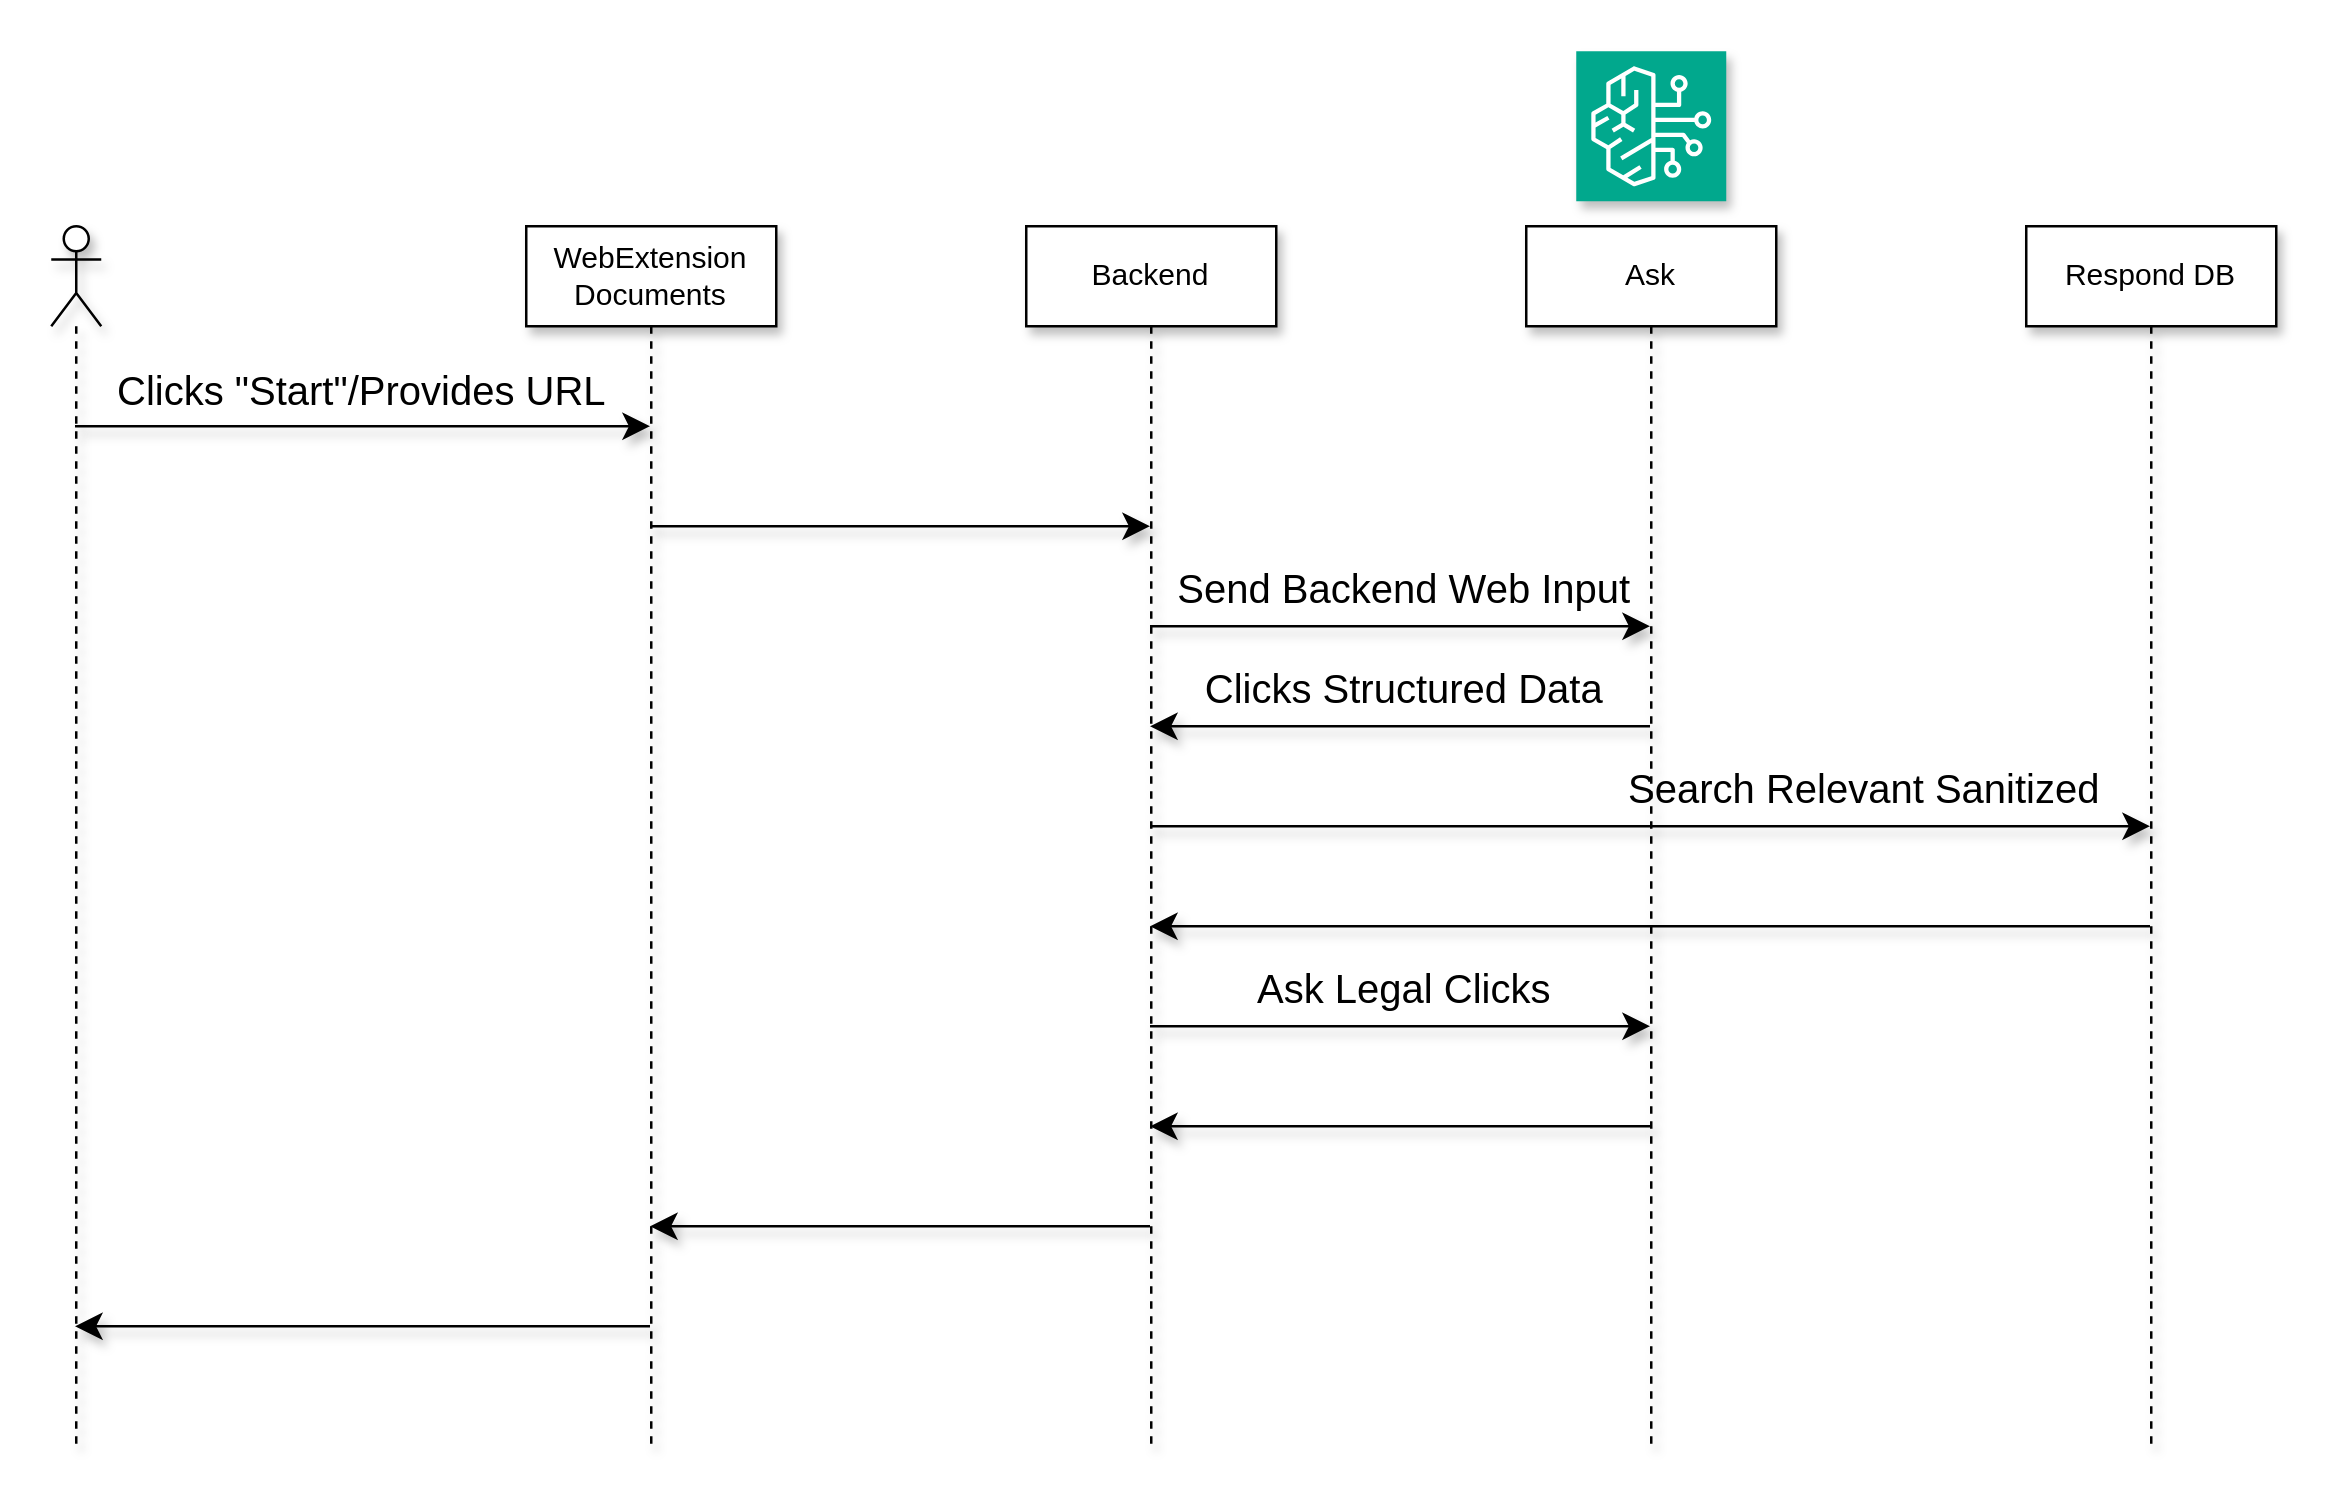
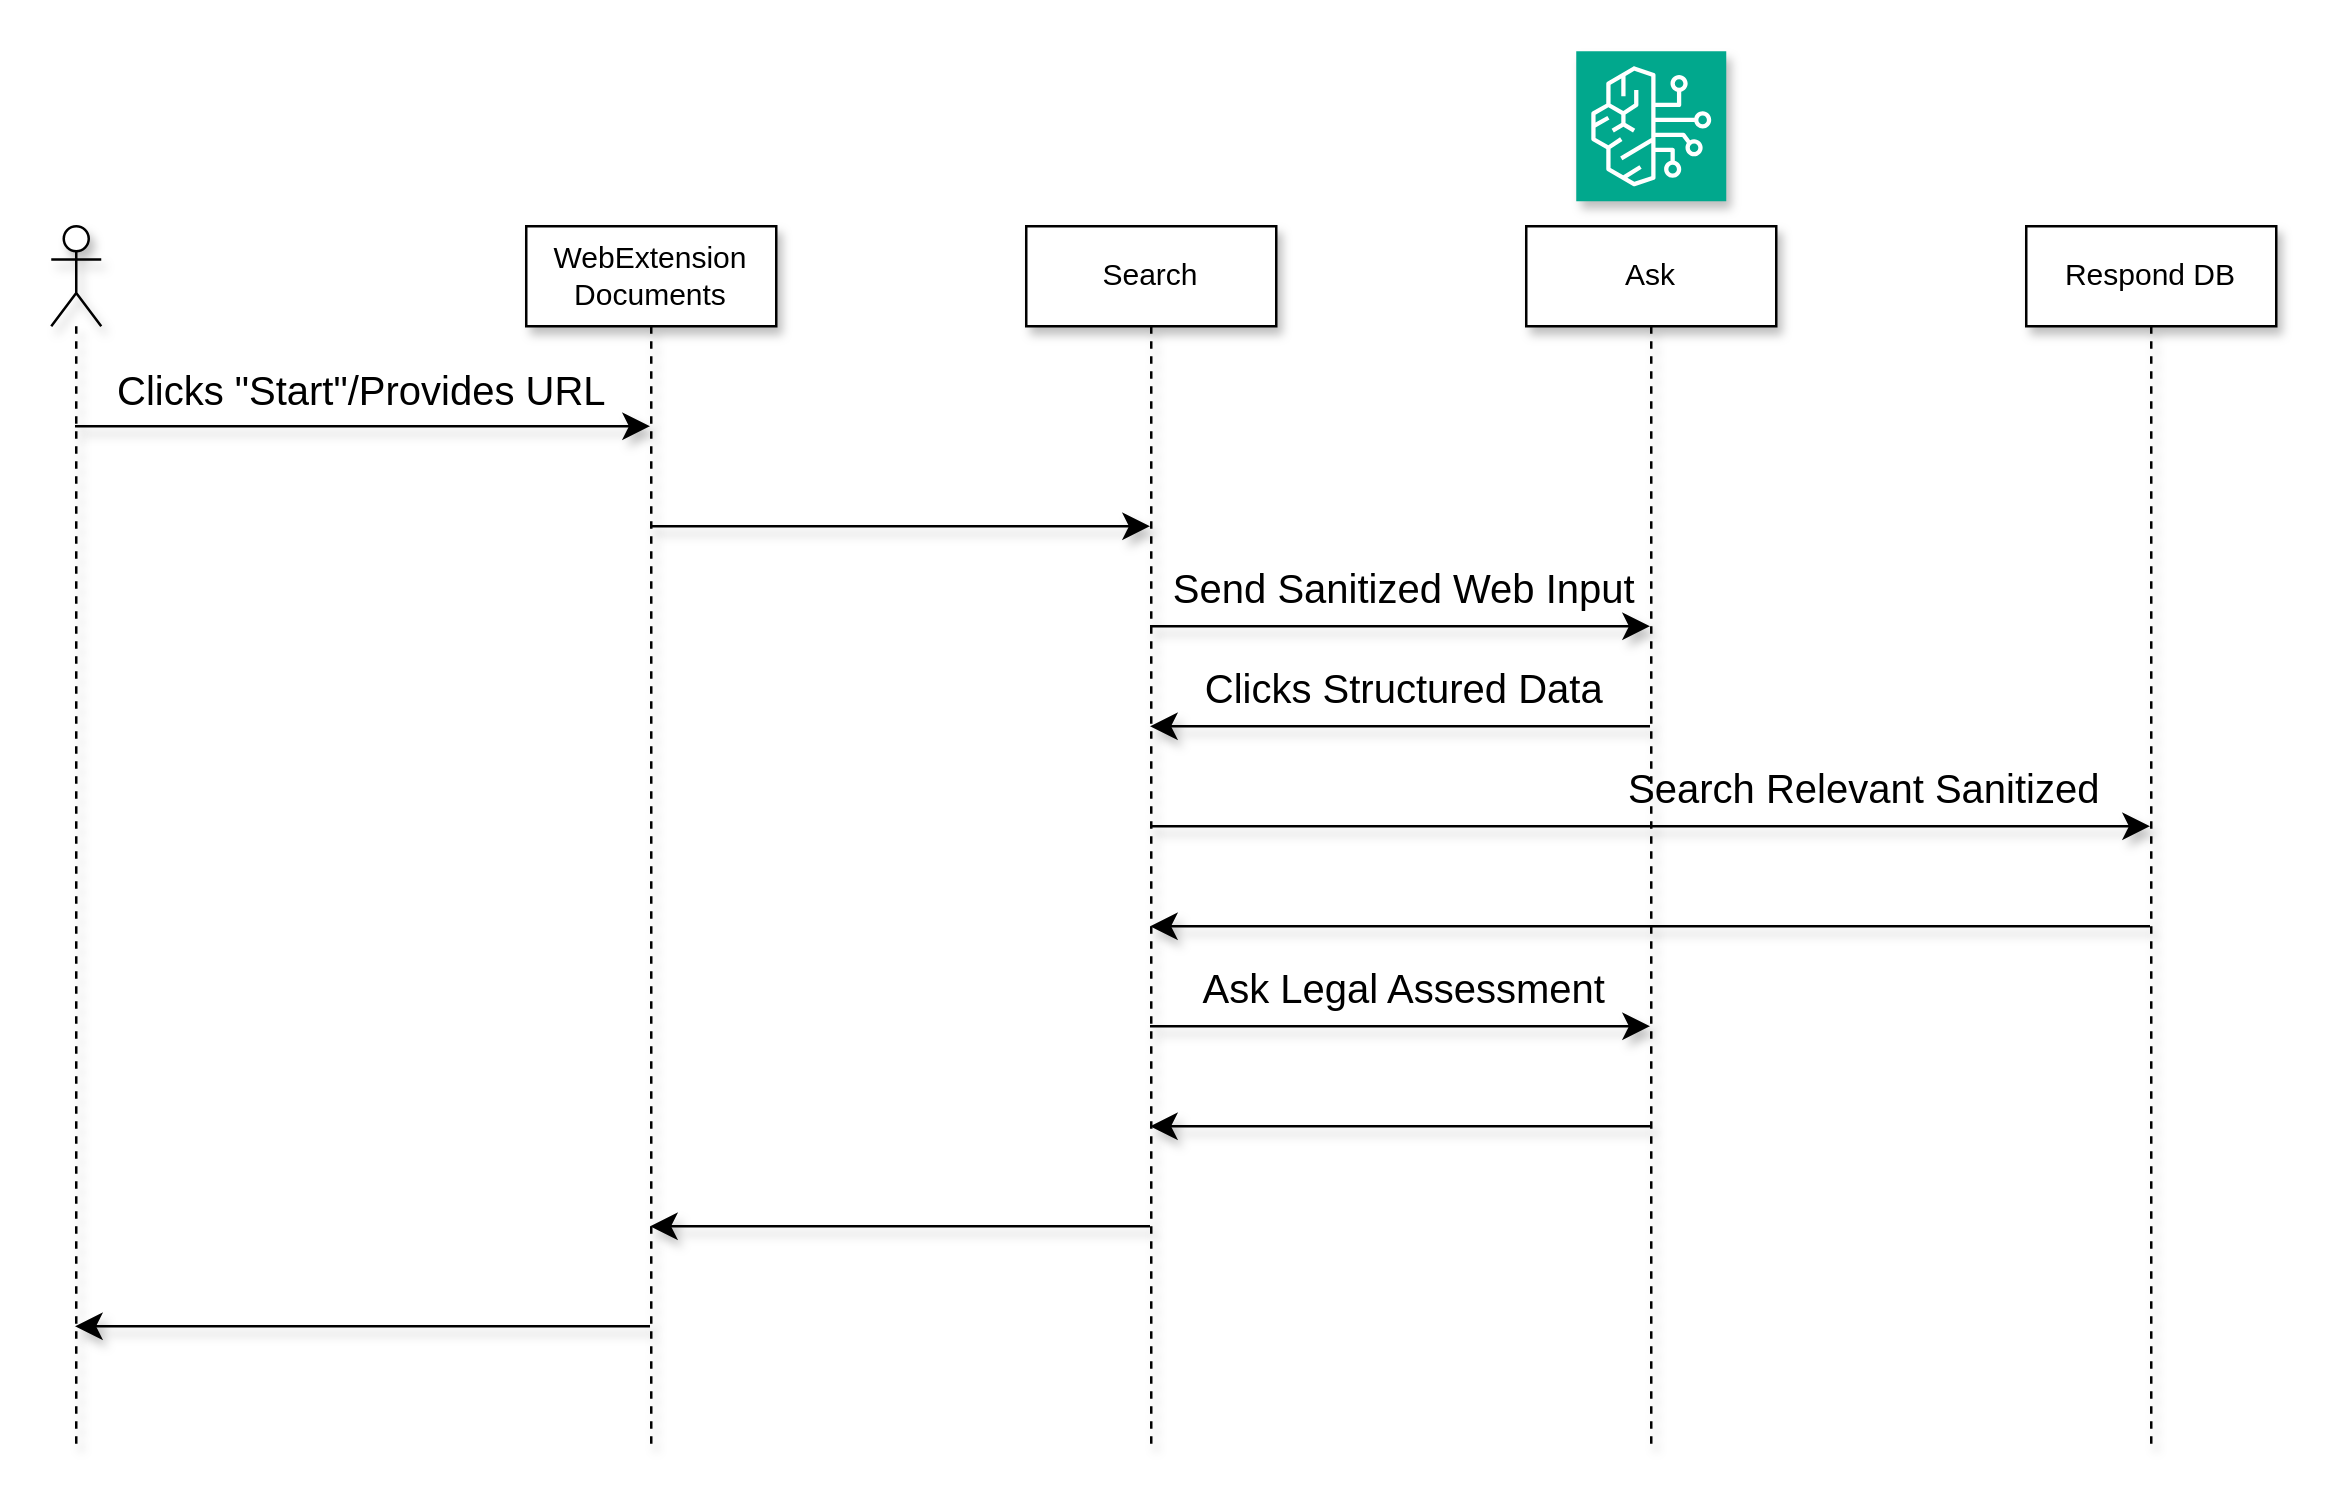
node "Backend": label "Backend" -> "Search"
node "Send Backend Web Input": label "Send Backend Web Input" -> "Send Sanitized Web Input"
node "Ask Legal Clicks": label "Ask Legal Clicks" -> "Ask Legal Assessment"
